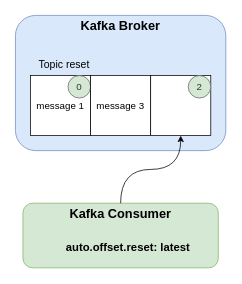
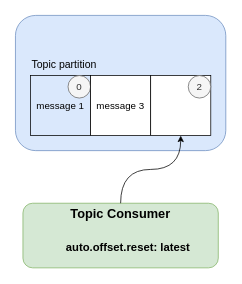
node "Kafka Broker": removed
node "Topic reset": label "Topic reset" -> "Topic partition"
node "0": fillcolor #d5e8d4 -> #f5f5f5
node "2": fillcolor #d5e8d4 -> #f5f5f5
node "message 1": fillcolor #ffffff -> #dae8fc
node "Kafka Consumer": label "Kafka Consumer" -> "Topic Consumer"
